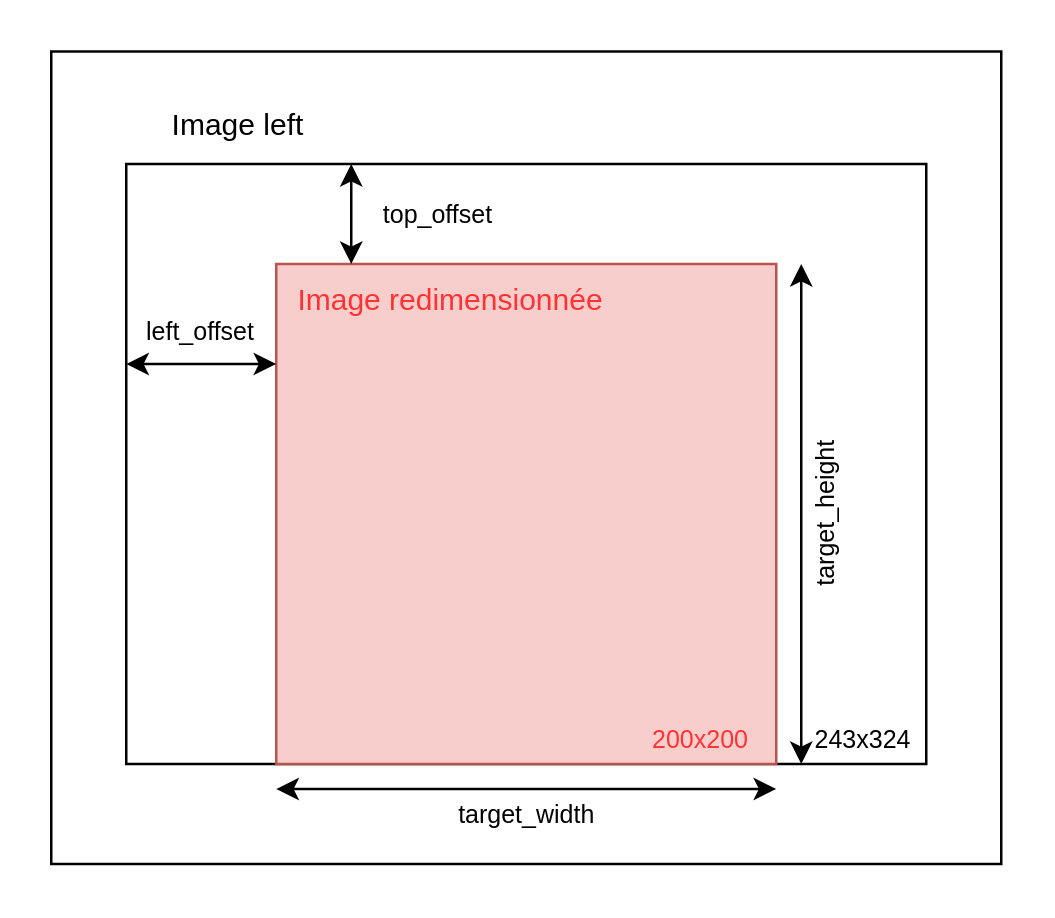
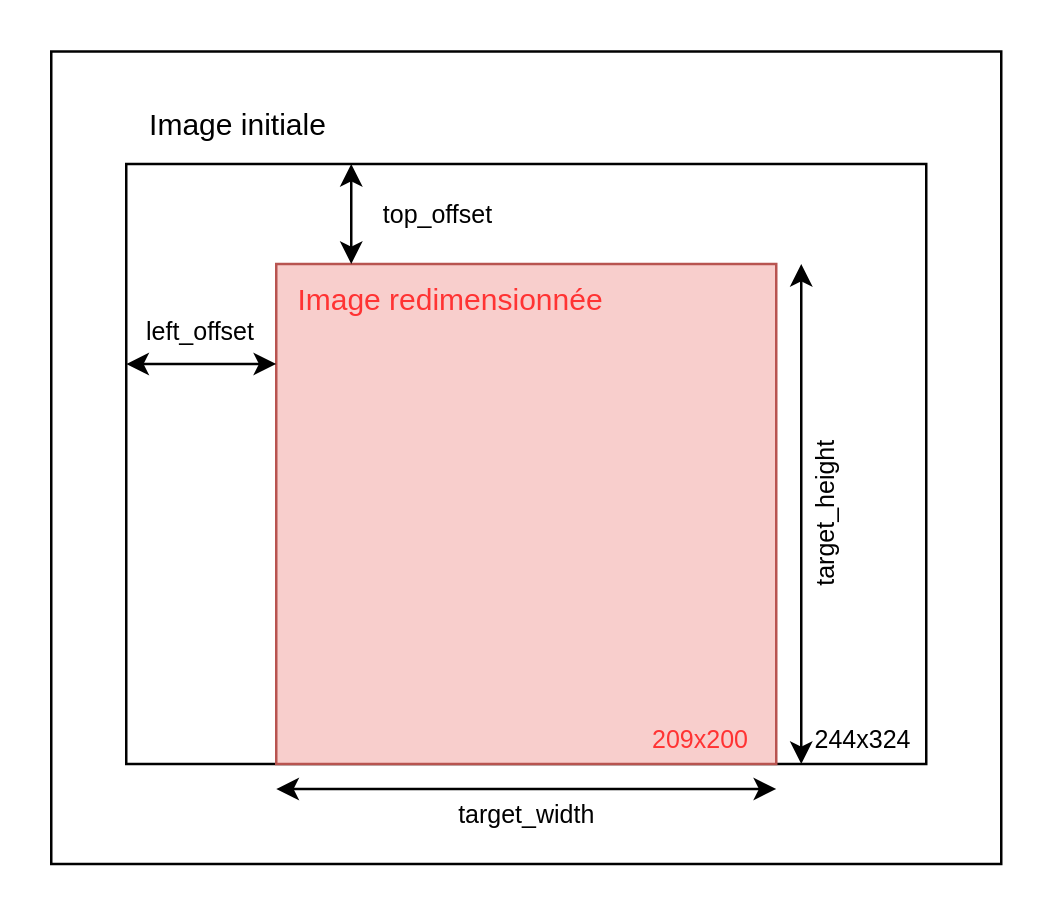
node "Image left": label "Image left" -> "Image initiale"
node "200x200": label "200x200" -> "209x200"
node "243x324": label "243x324" -> "244x324"
